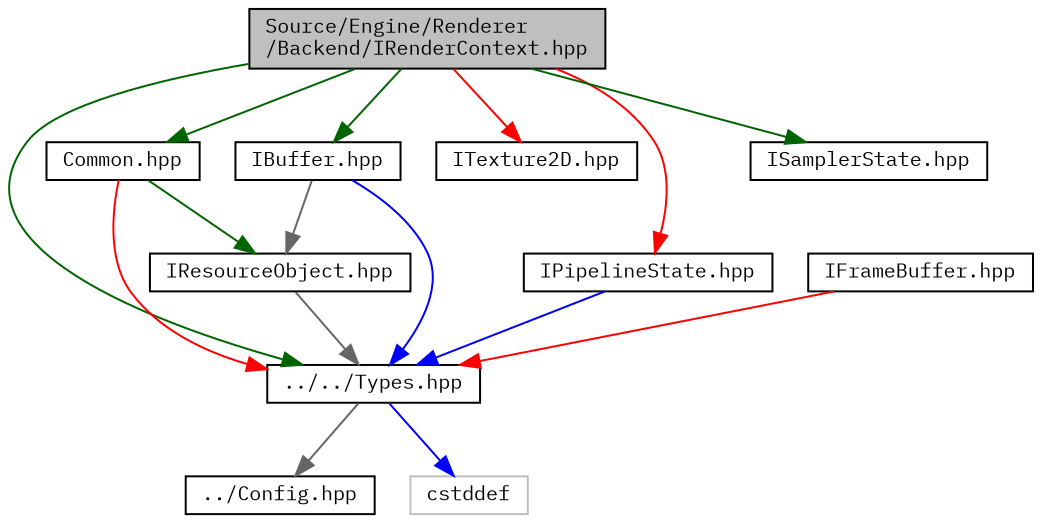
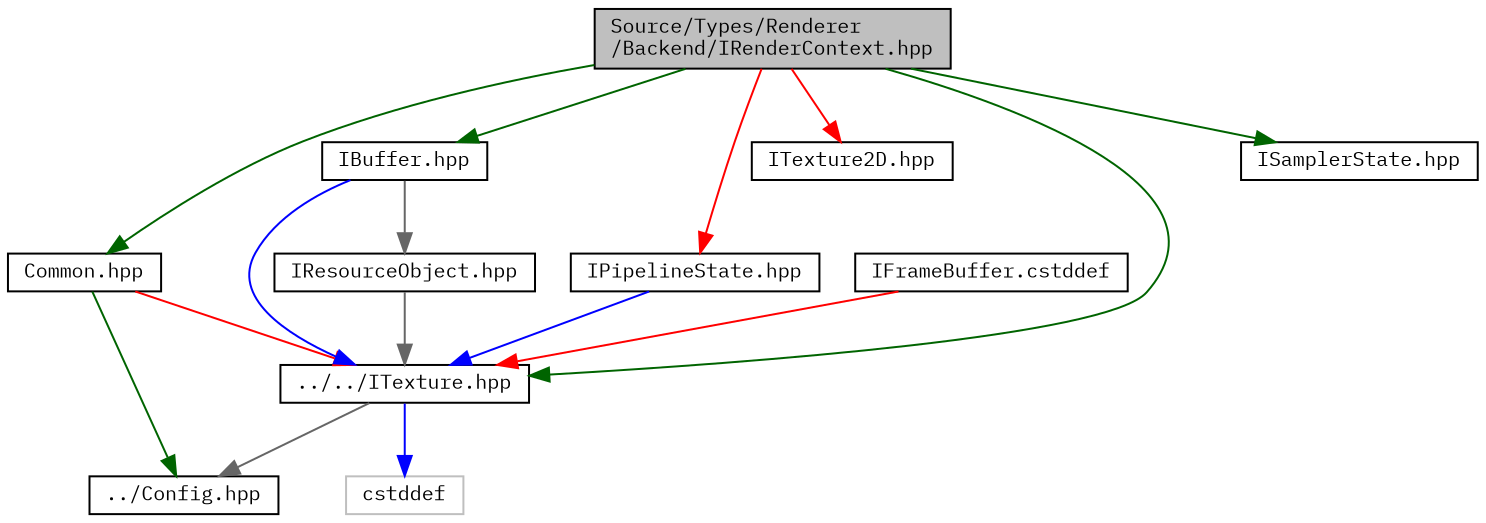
node "Source/Engine/Renderer /Backend/IRenderContext.hpp": label "Source/Engine/Renderer /Backend/IRenderContext.hpp" -> "Source/Types/Renderer /Backend/IRenderContext.hpp"
edge "Common.hpp" -> "IResourceObject.hpp": now "Common.hpp" -> "../Config.hpp"
node "IFrameBuffer.hpp": label "IFrameBuffer.hpp" -> "IFrameBuffer.cstddef"
node "../../Types.hpp": label "../../Types.hpp" -> "../../ITexture.hpp"
